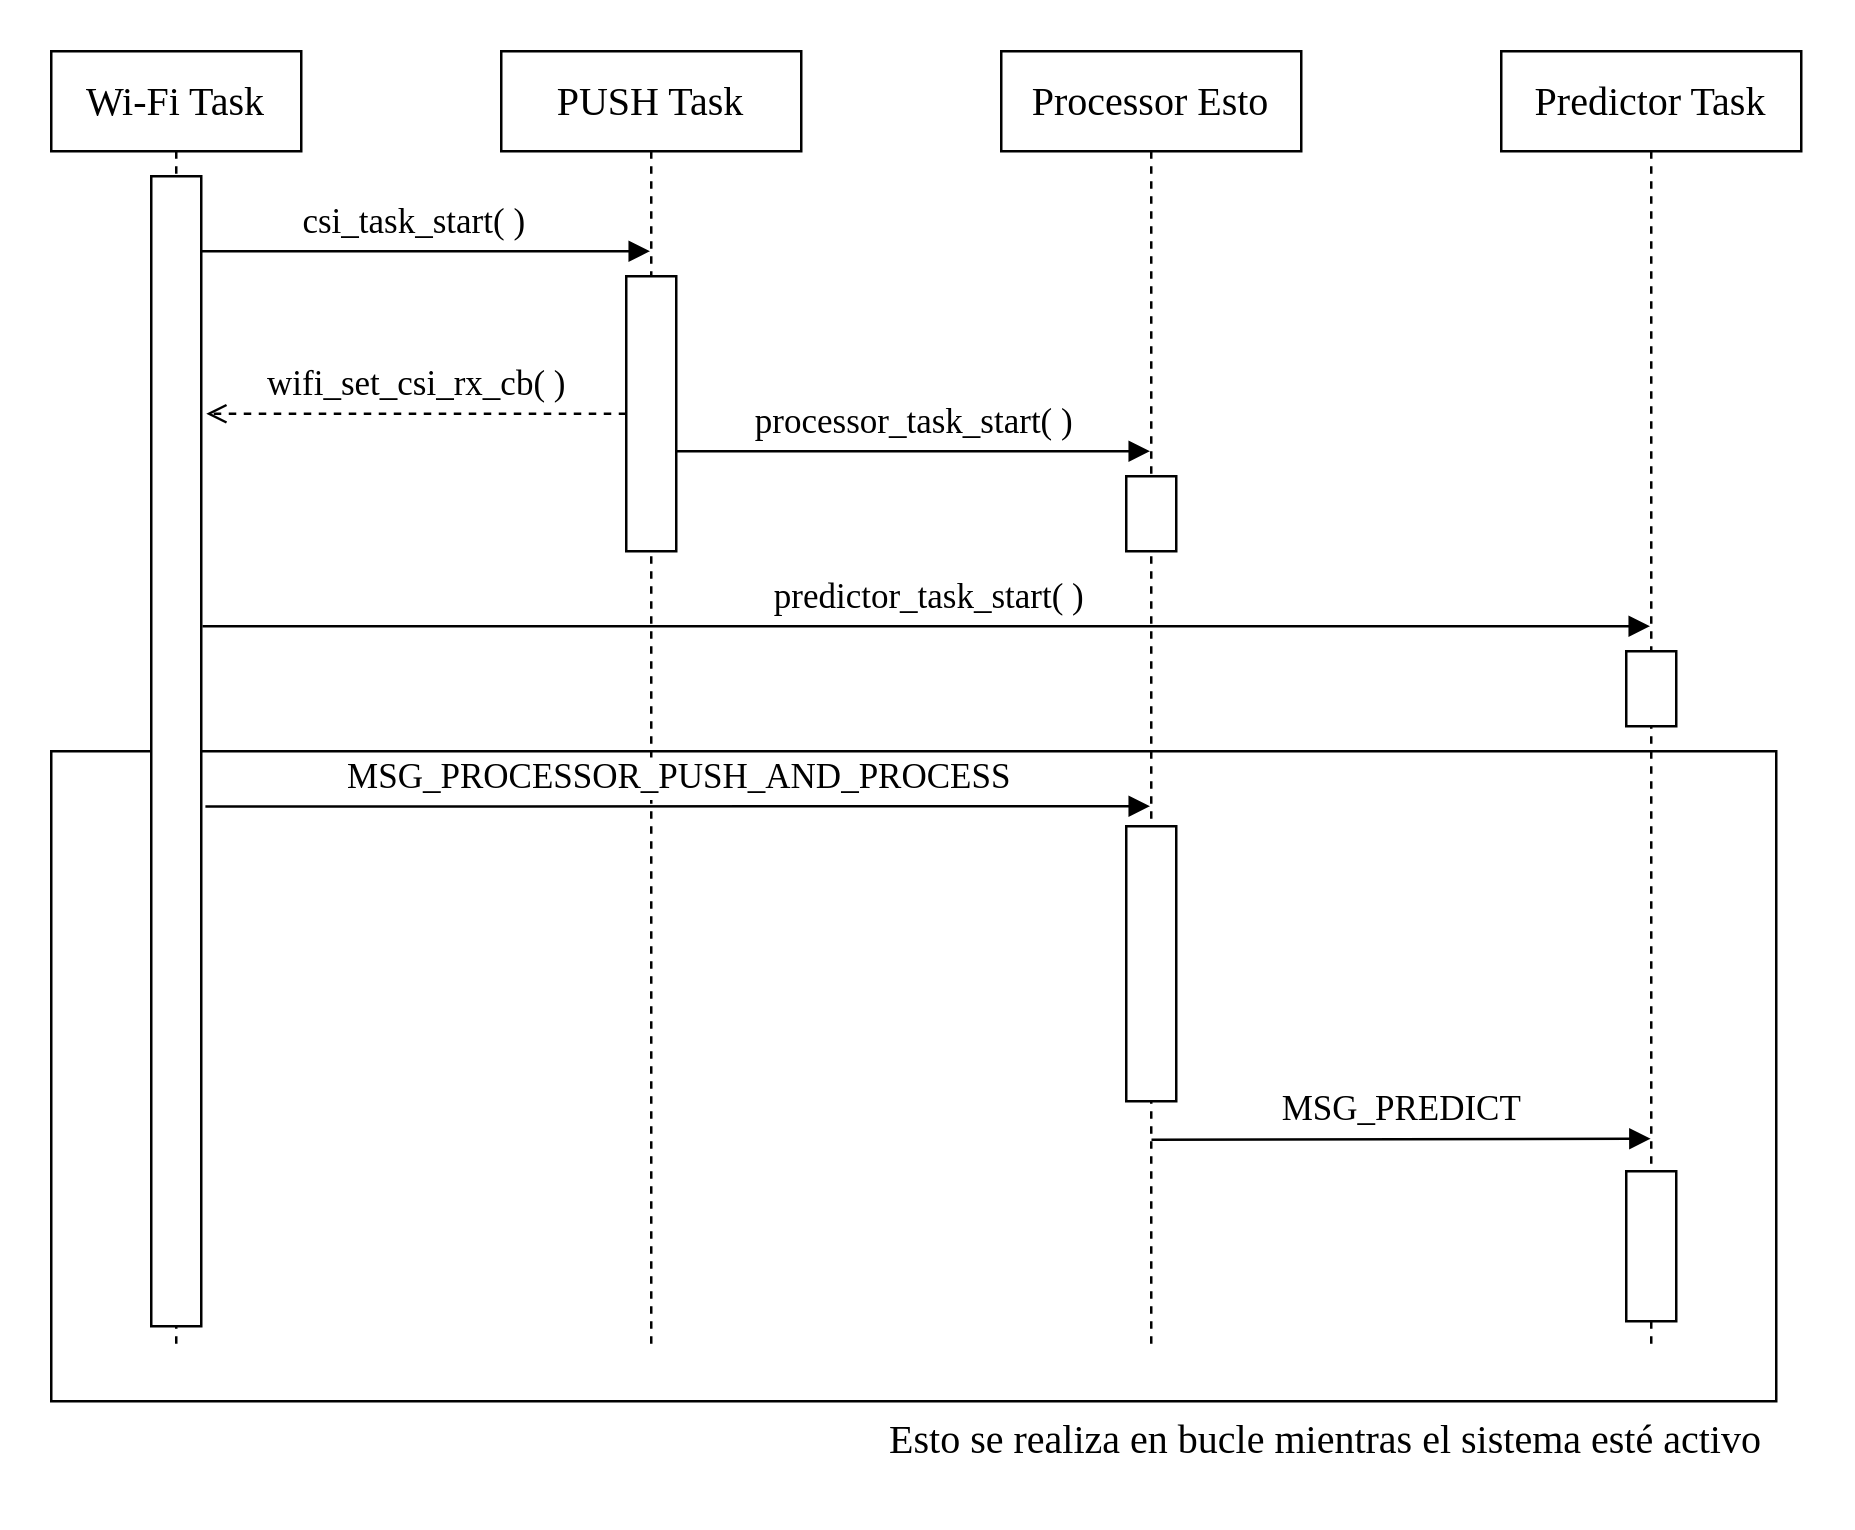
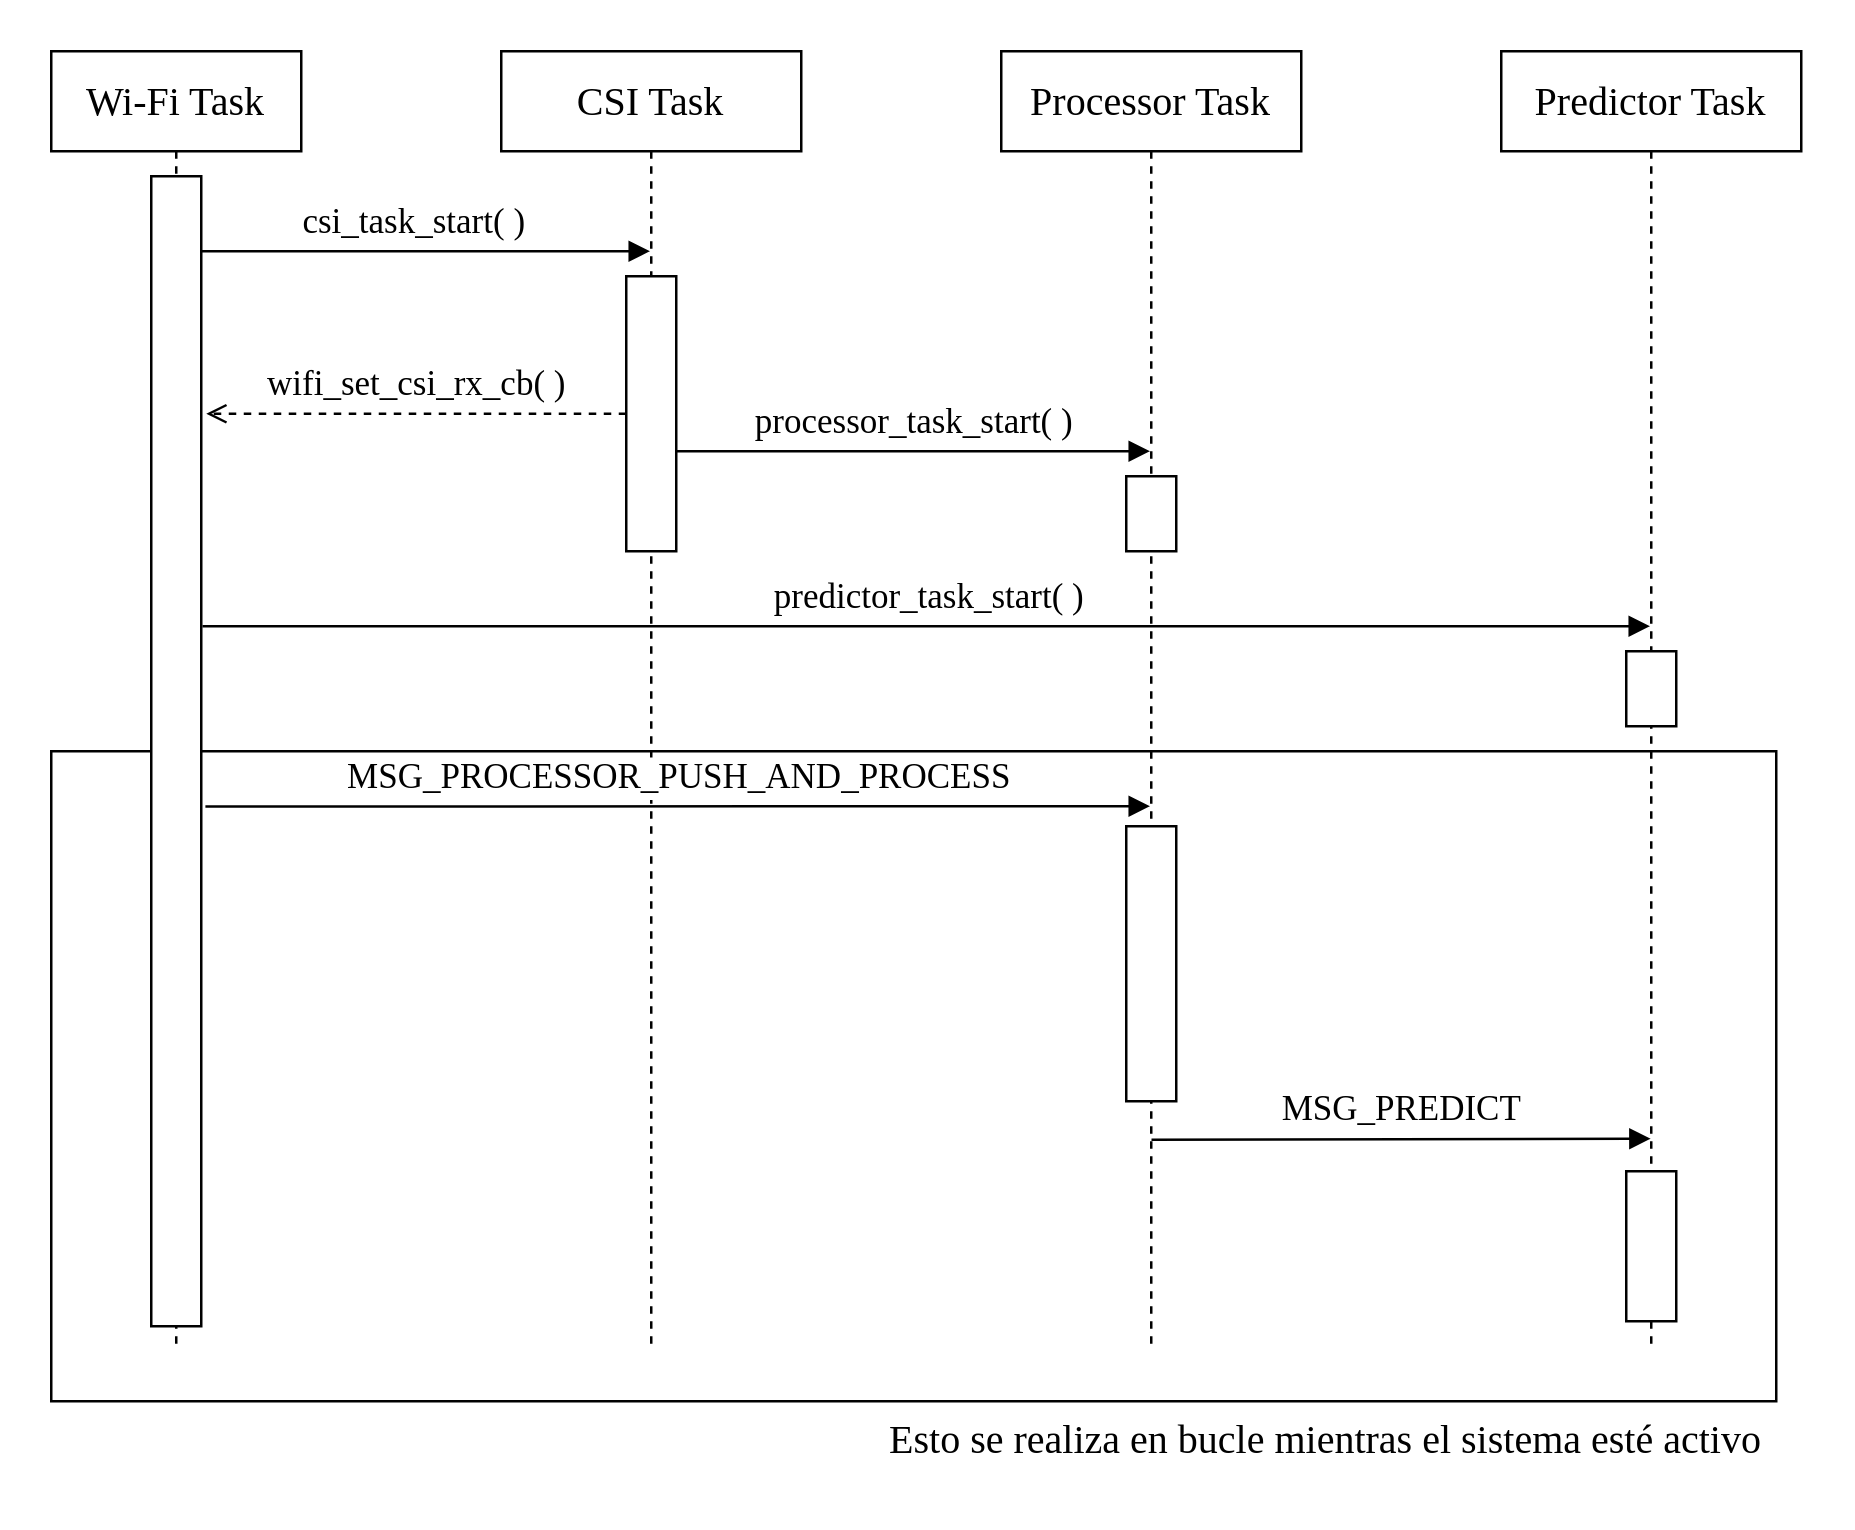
node "PUSH Task": label "PUSH Task" -> "CSI Task"
node "Processor Esto": label "Processor Esto" -> "Processor Task"
